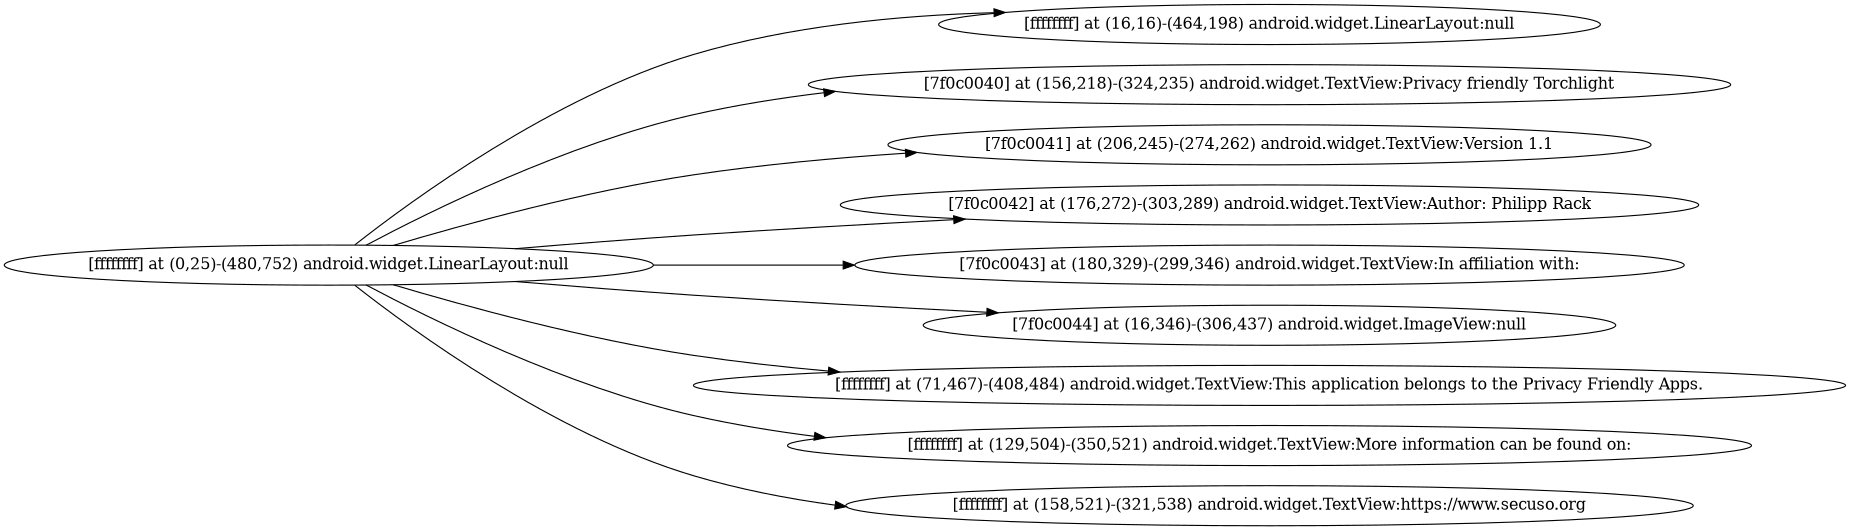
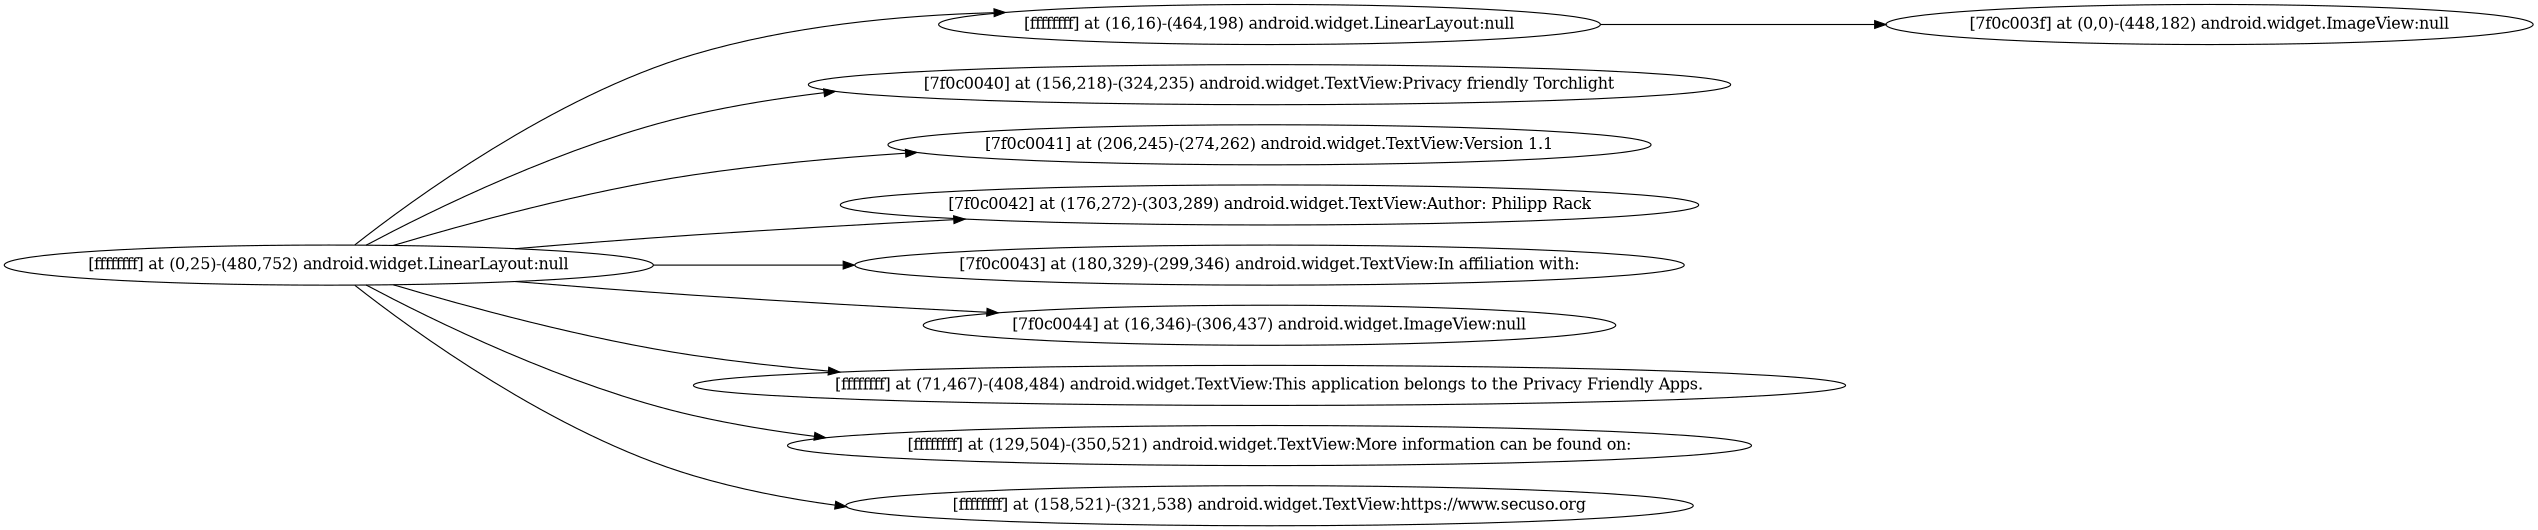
node "[7f0c003f] at (0,0)-(448,182) android.widget.ImageView:null": added
